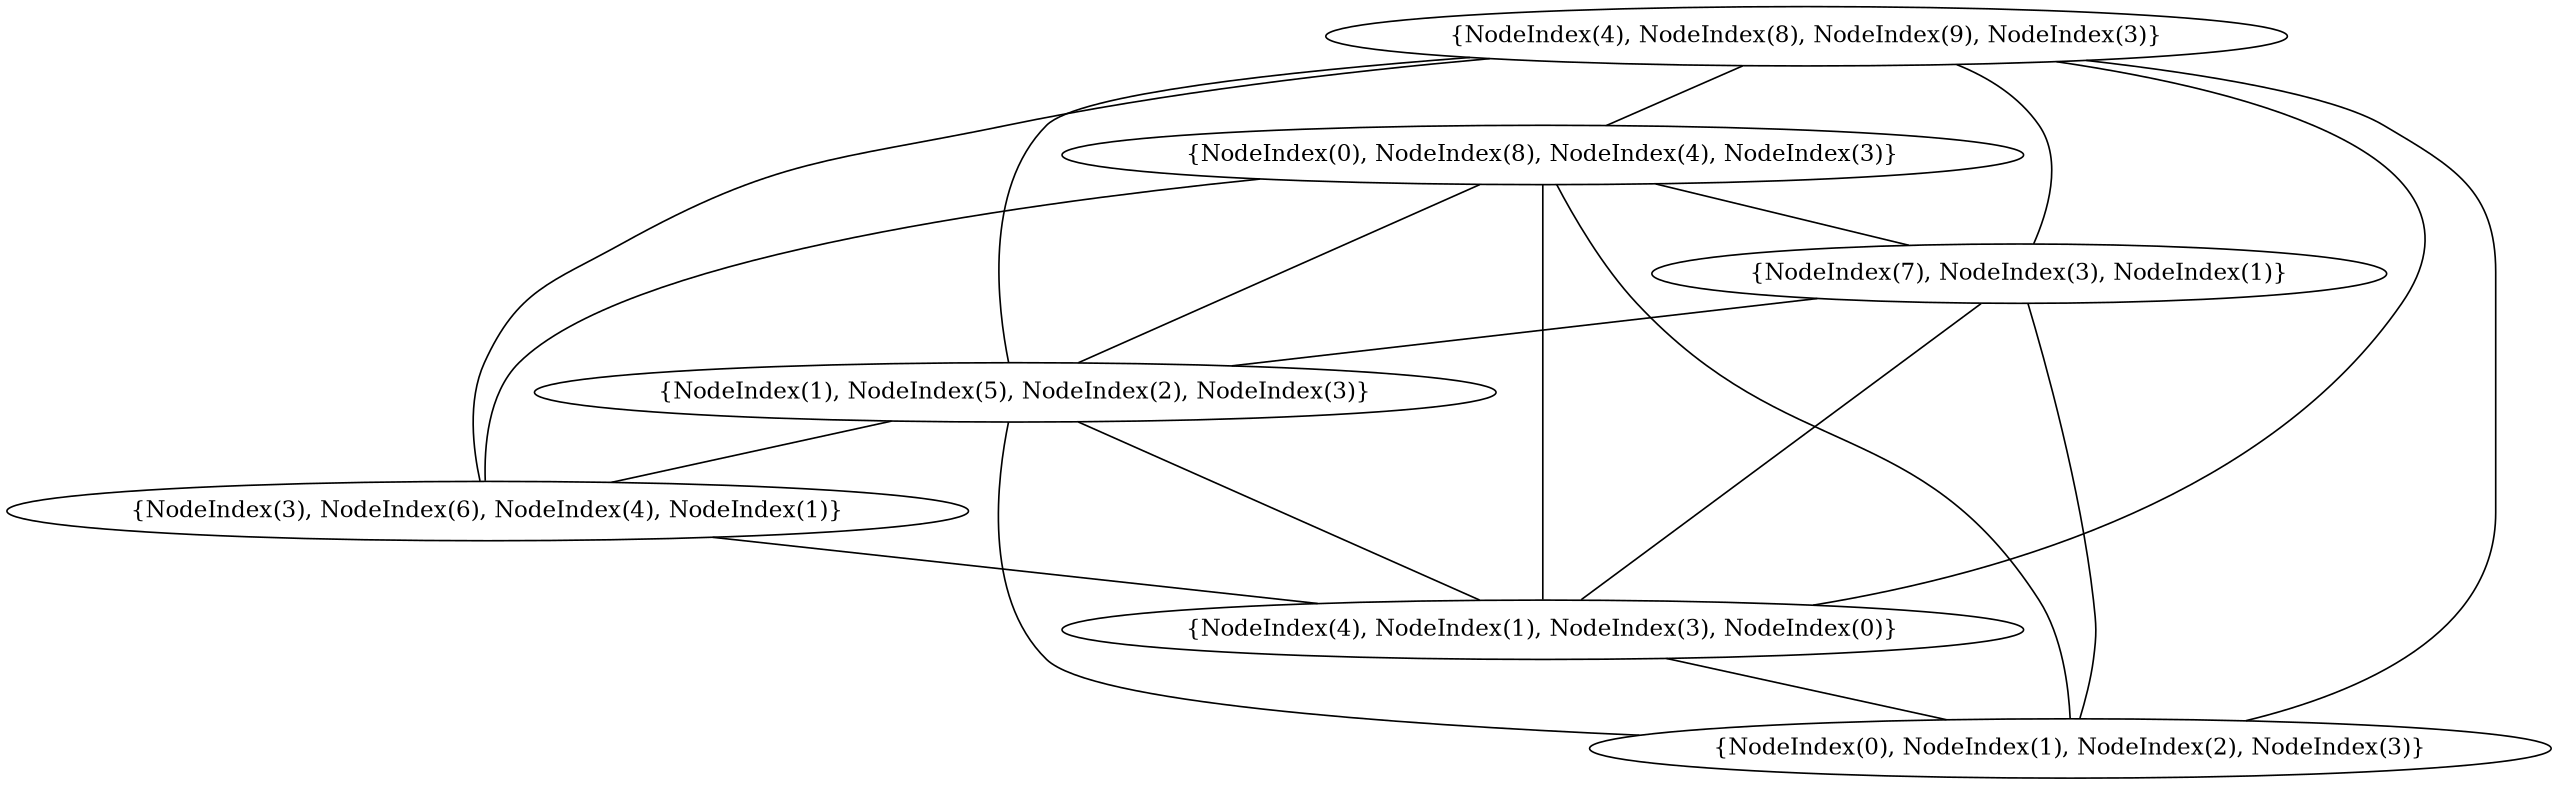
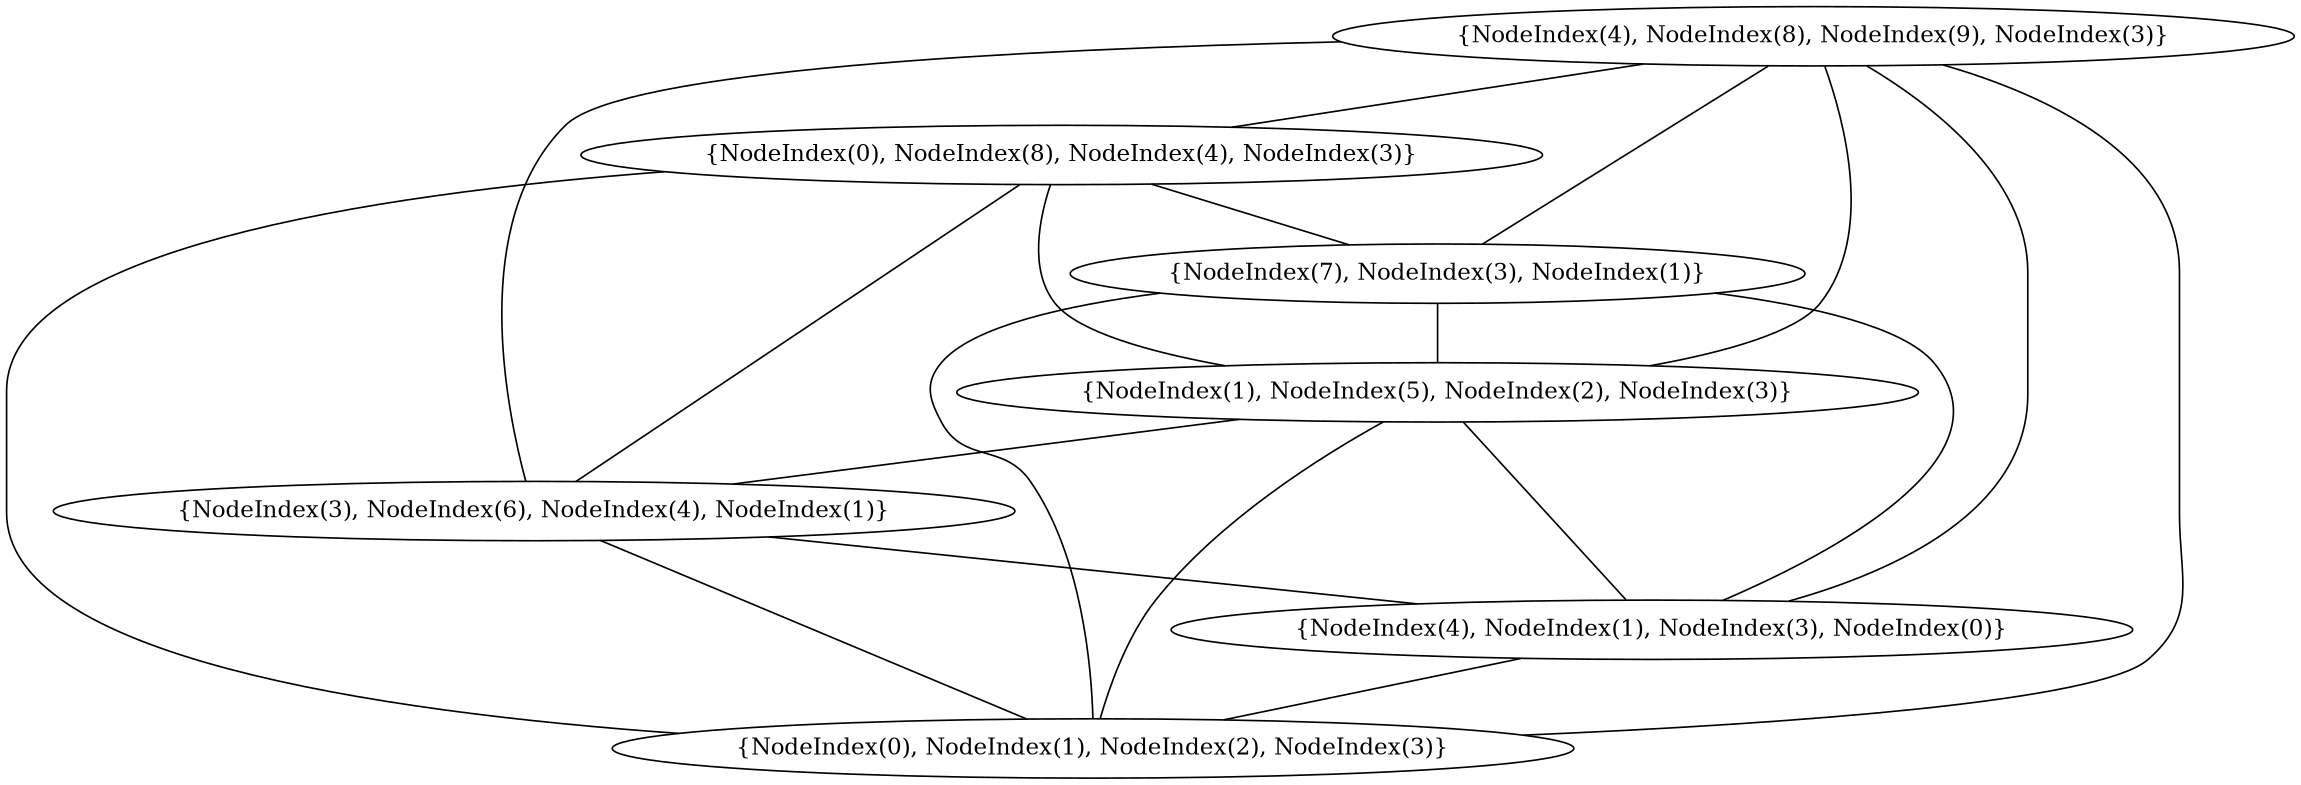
edge "{NodeIndex(0), NodeIndex(8), NodeIndex(4), NodeIndex(3)}" -- "{NodeIndex(4), NodeIndex(1), NodeIndex(3), NodeIndex(0)}": removed
edge "{NodeIndex(3), NodeIndex(6), NodeIndex(4), NodeIndex(1)}" -- "{NodeIndex(0), NodeIndex(1), NodeIndex(2), NodeIndex(3)}": added
